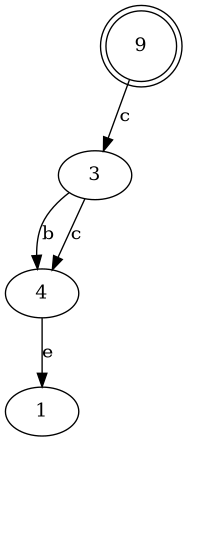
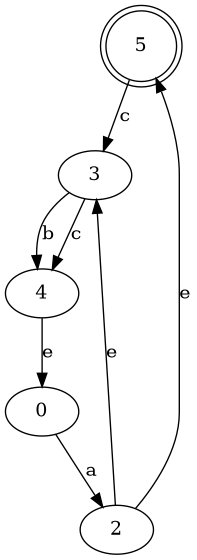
node "9": label "9" -> "5"
node "1": label "1" -> "0"
node "2": added
